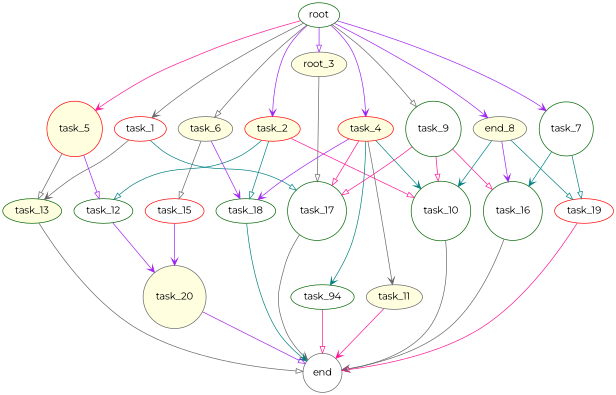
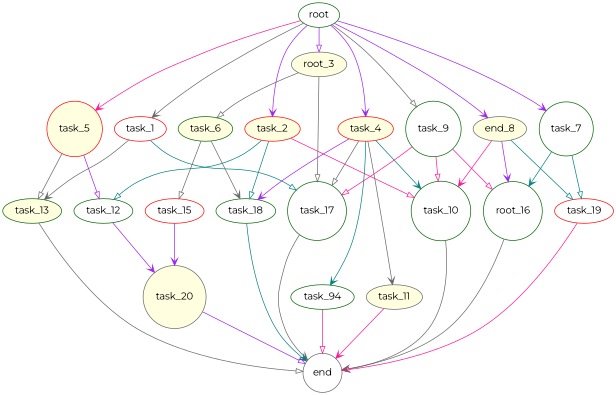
edge "root" -> "task_6": now "root_3" -> "task_6"
node "task_6": color gray40 -> darkgreen
edge "task_4" -> "task_17": color deeppink -> gray40
edge "end_8" -> "task_10": color teal -> deeppink
edge "task_6" -> "task_18": color purple -> gray40
node "task_16": label "task_16" -> "root_16"
